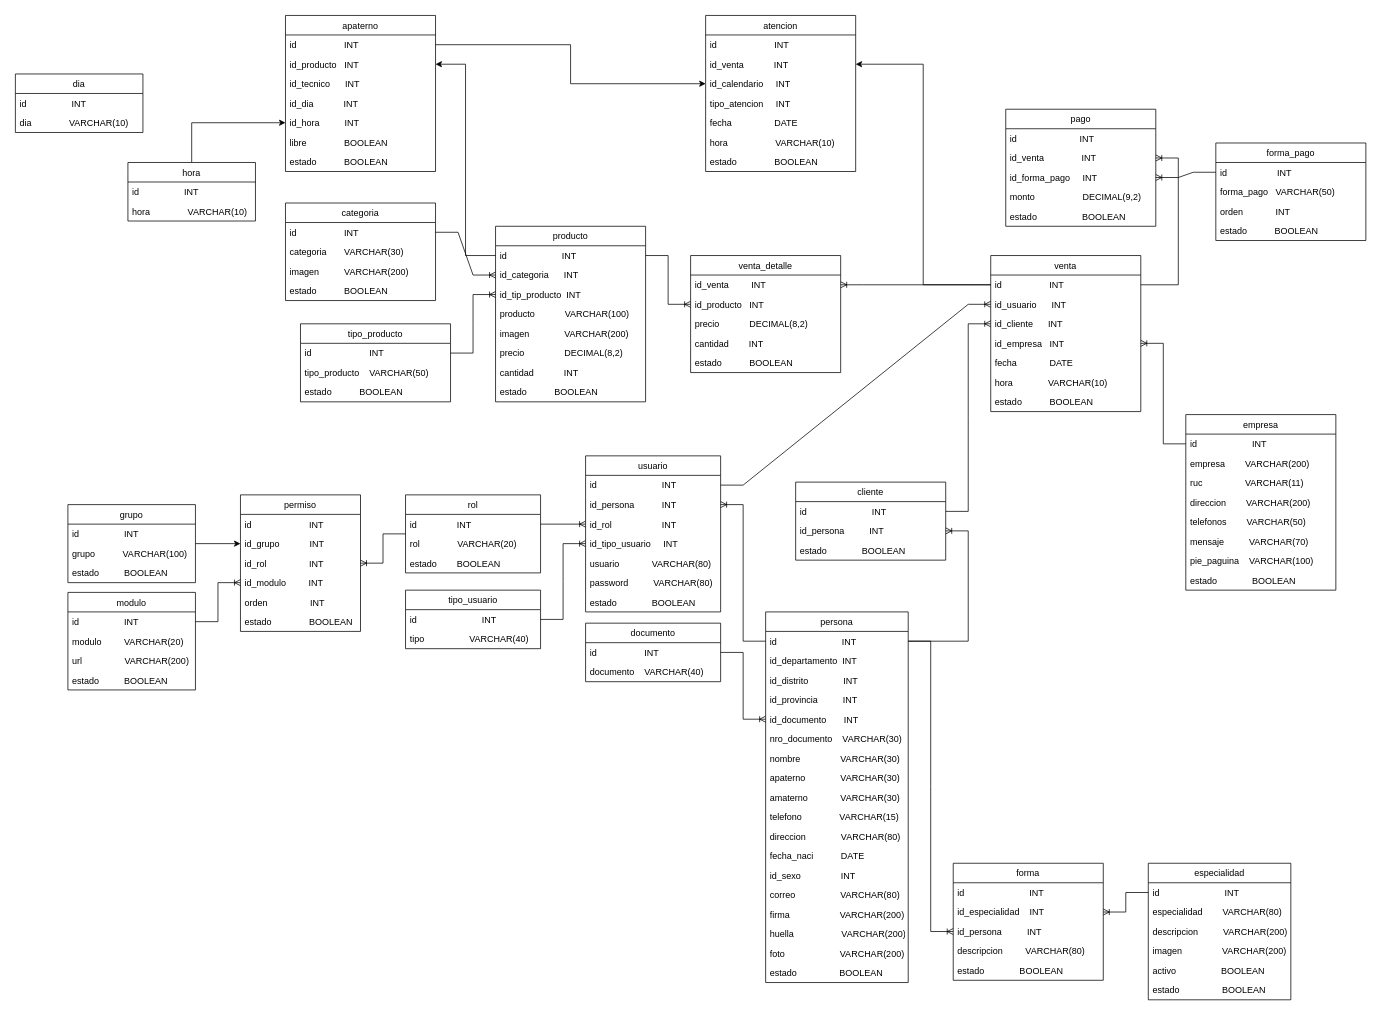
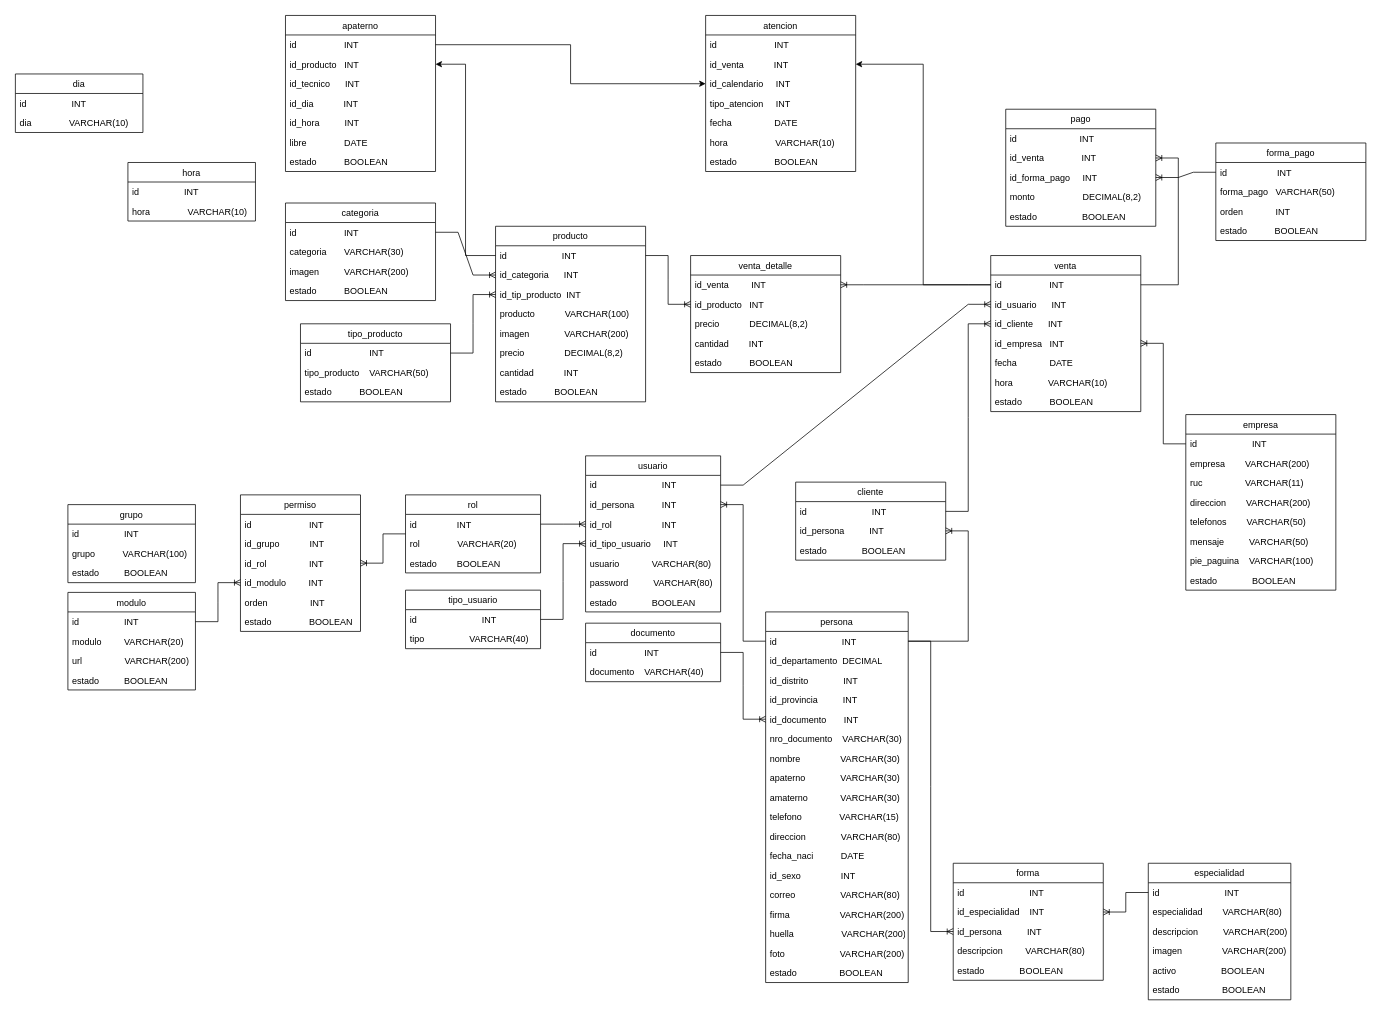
edge "hora" -> "id_hora INT": removed
node "libre BOOLEAN": label "libre BOOLEAN" -> "libre DATE"
node "monto DECIMAL(9,2)": label "monto DECIMAL(9,2)" -> "monto DECIMAL(8,2)"
node "mensaje VARCHAR(70)": label "mensaje VARCHAR(70)" -> "mensaje VARCHAR(50)"
edge "grupo" -> "id_grupo INT": removed
node "id_departamento INT": label "id_departamento INT" -> "id_departamento DECIMAL"
